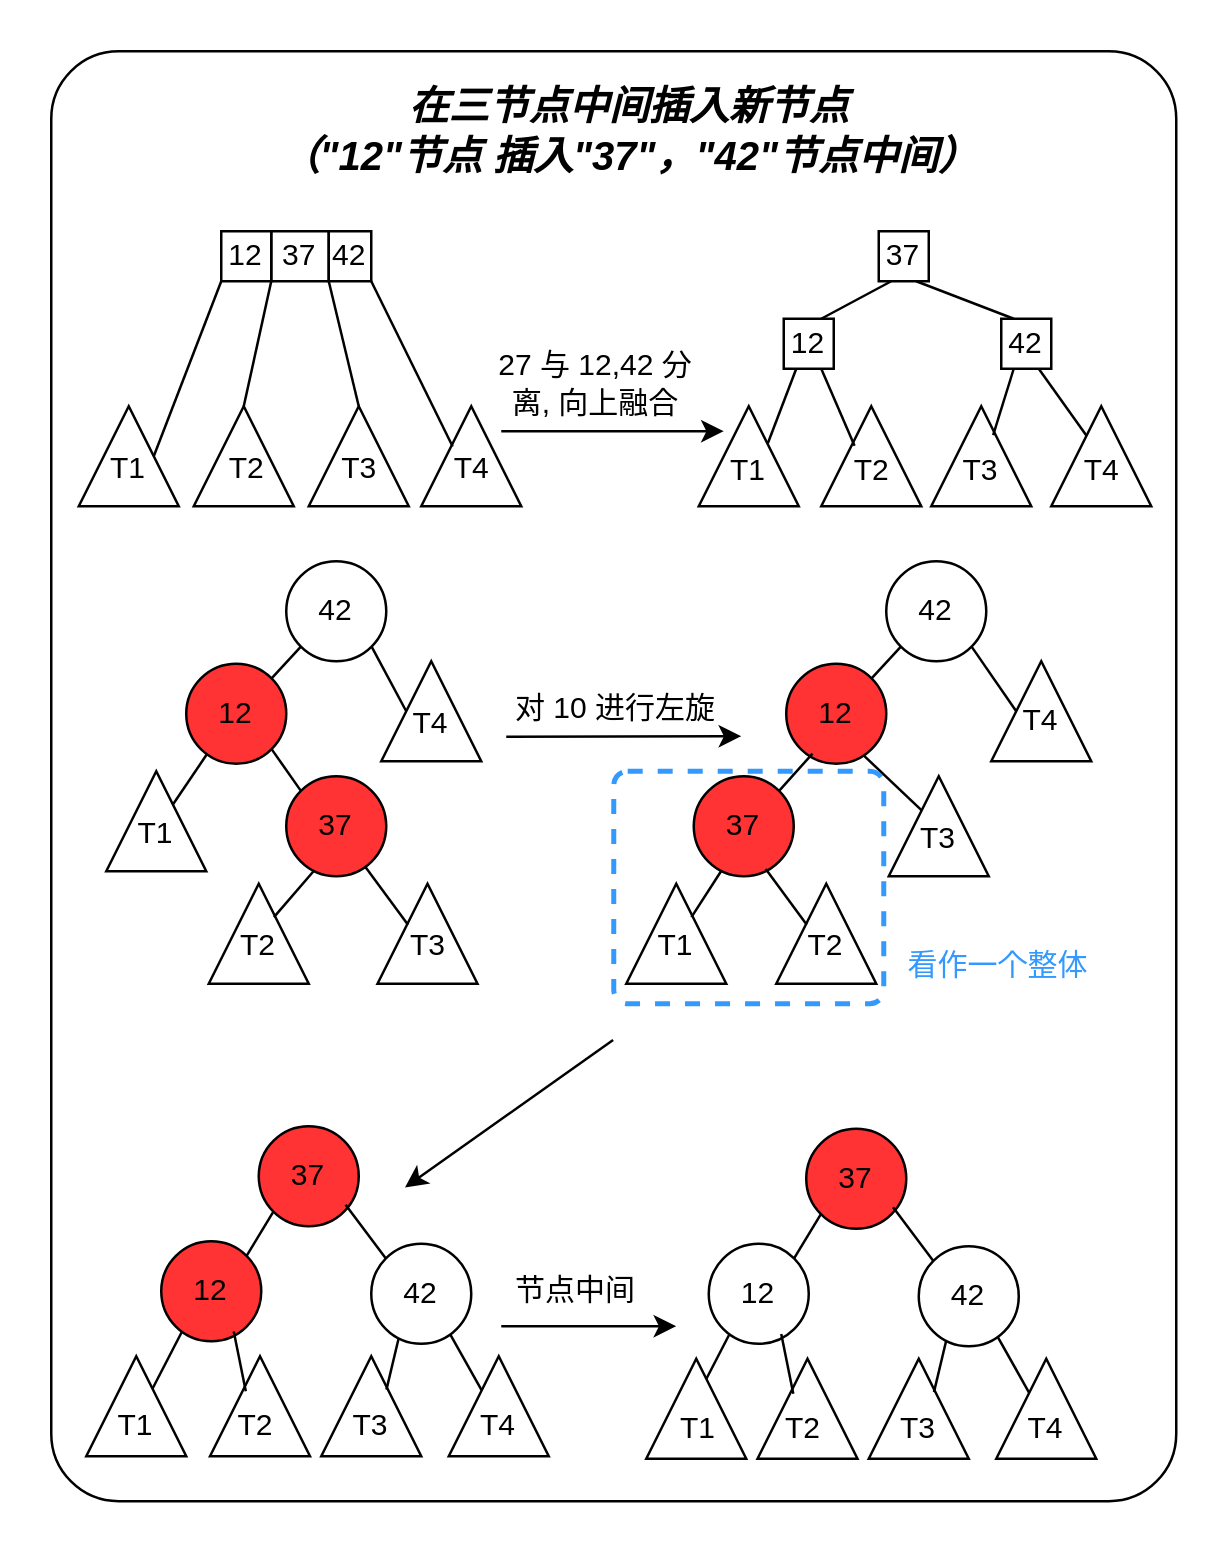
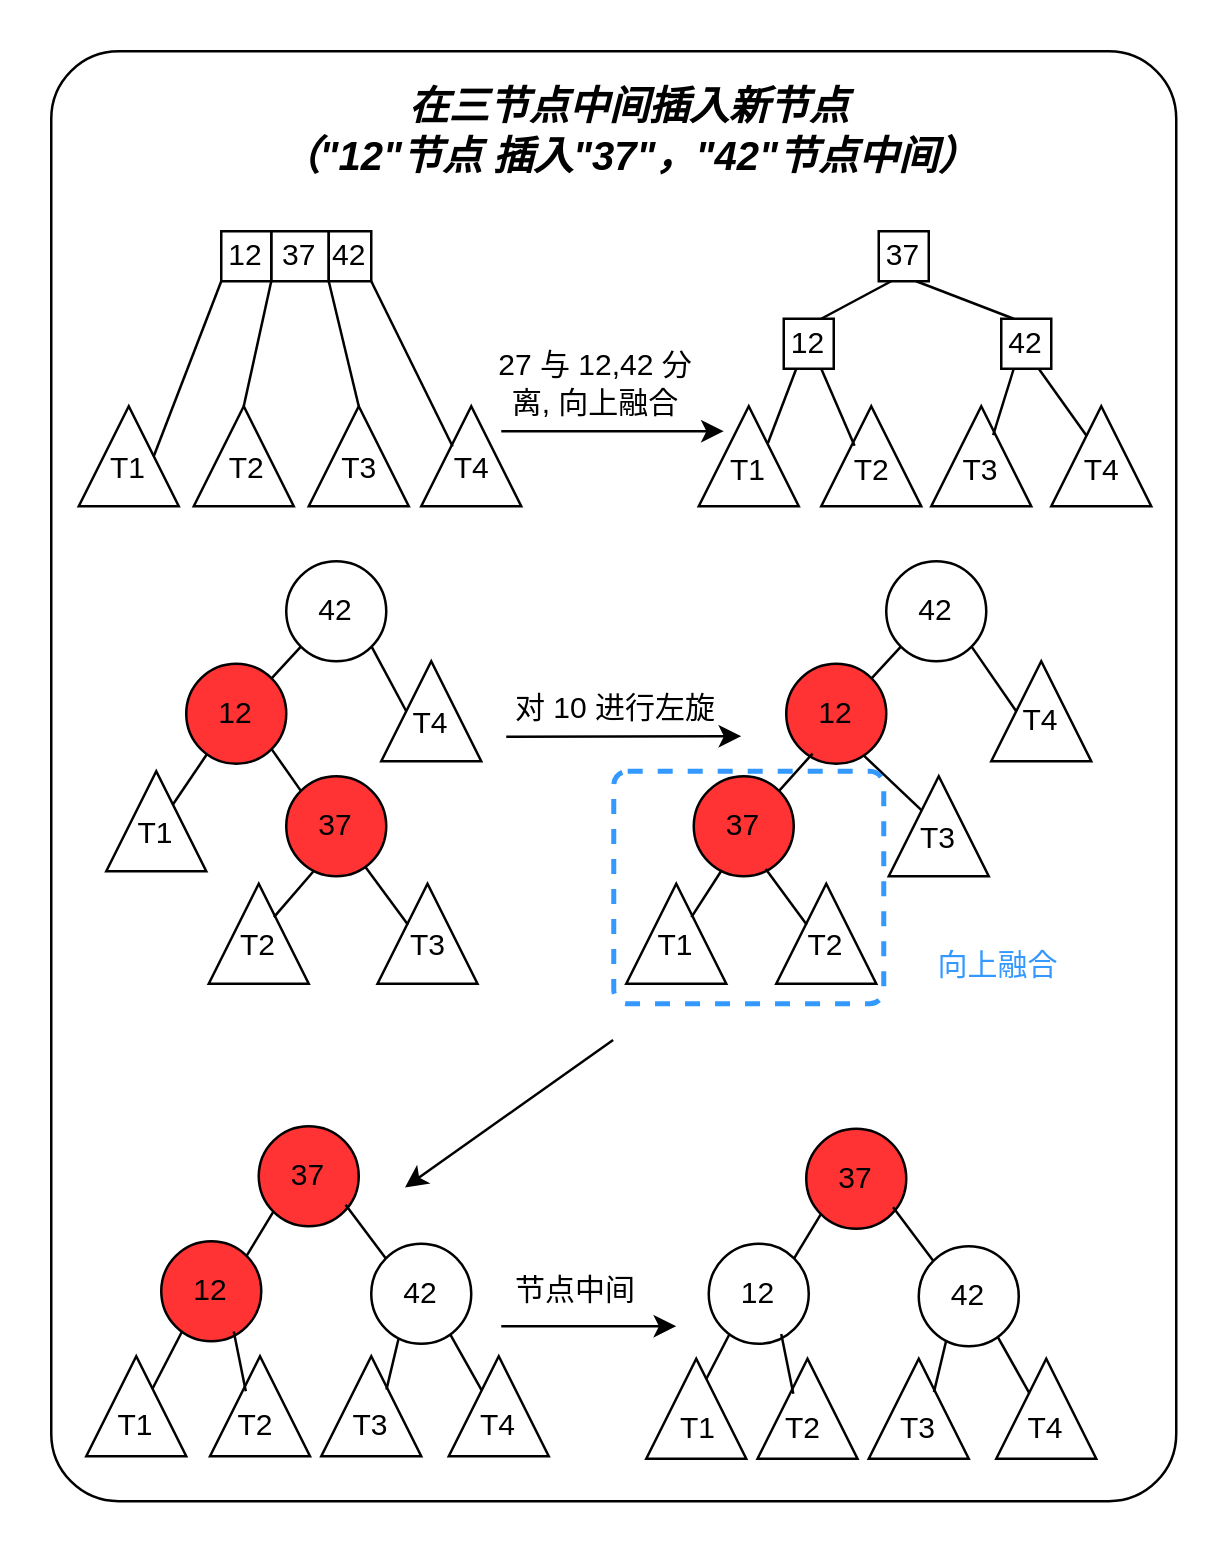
node "看作一个整体": label "看作一个整体" -> "向上融合"
